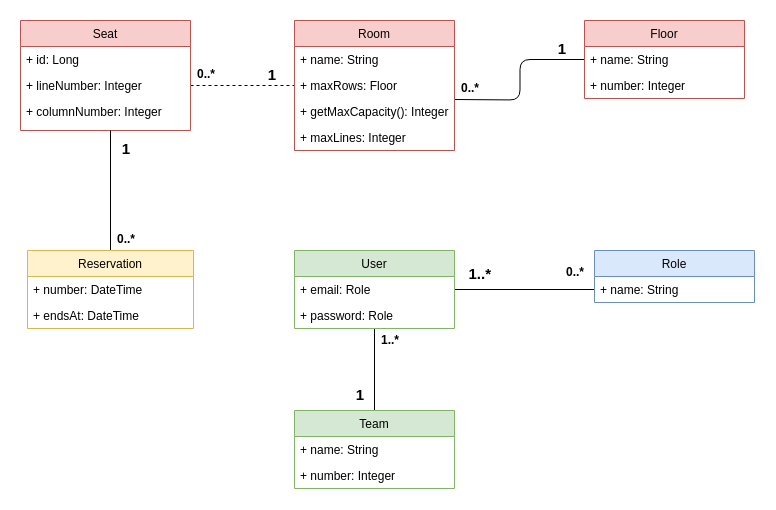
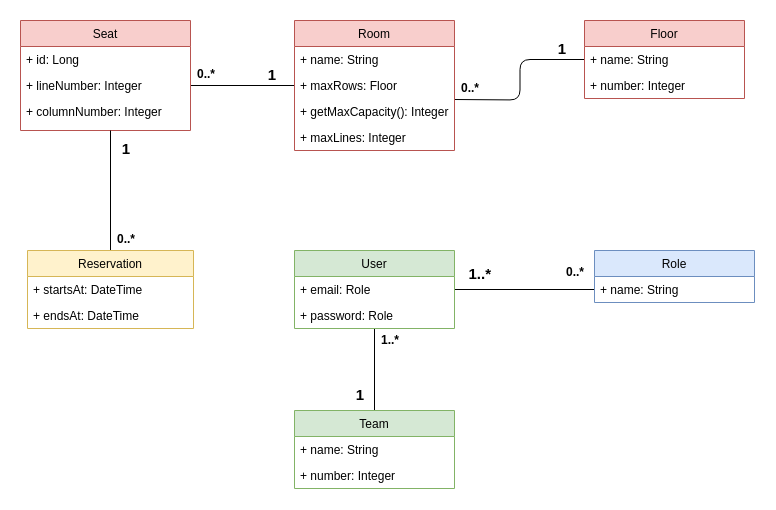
edge "+ lineNumber: Integer" -- "+ maxRows: Floor": style dashed -> solid
node "+ number: DateTime": label "+ number: DateTime" -> "+ startsAt: DateTime"
